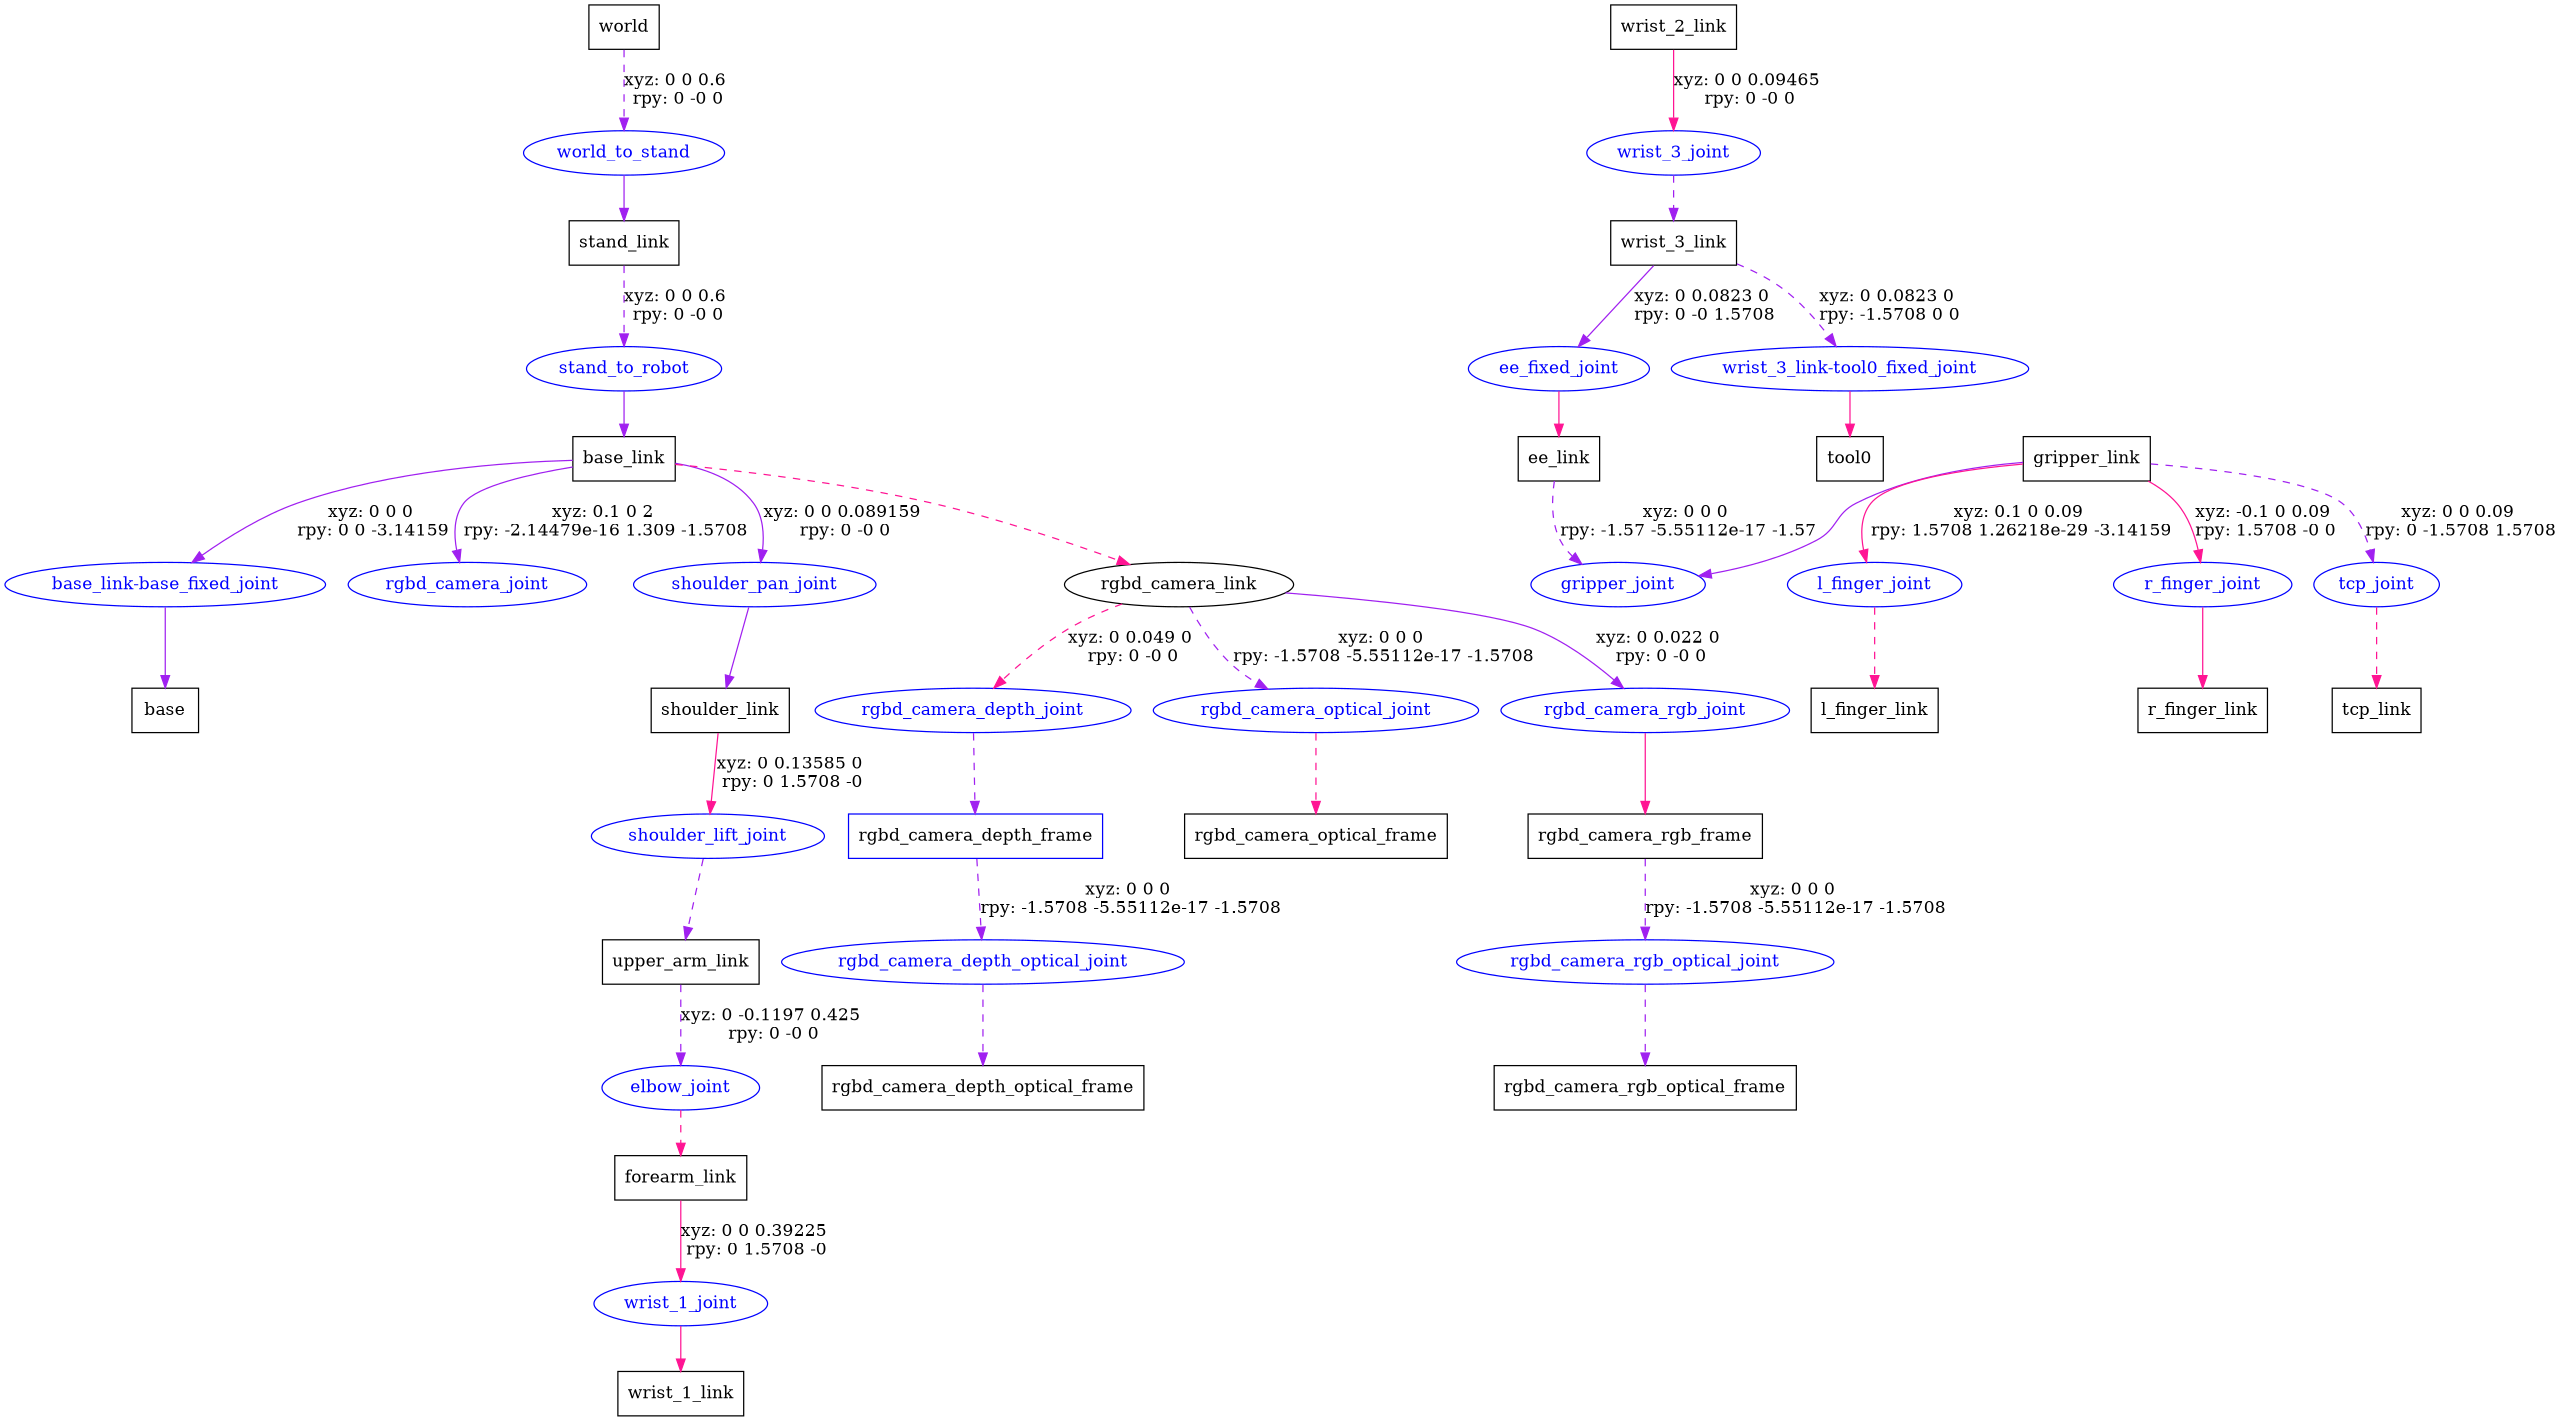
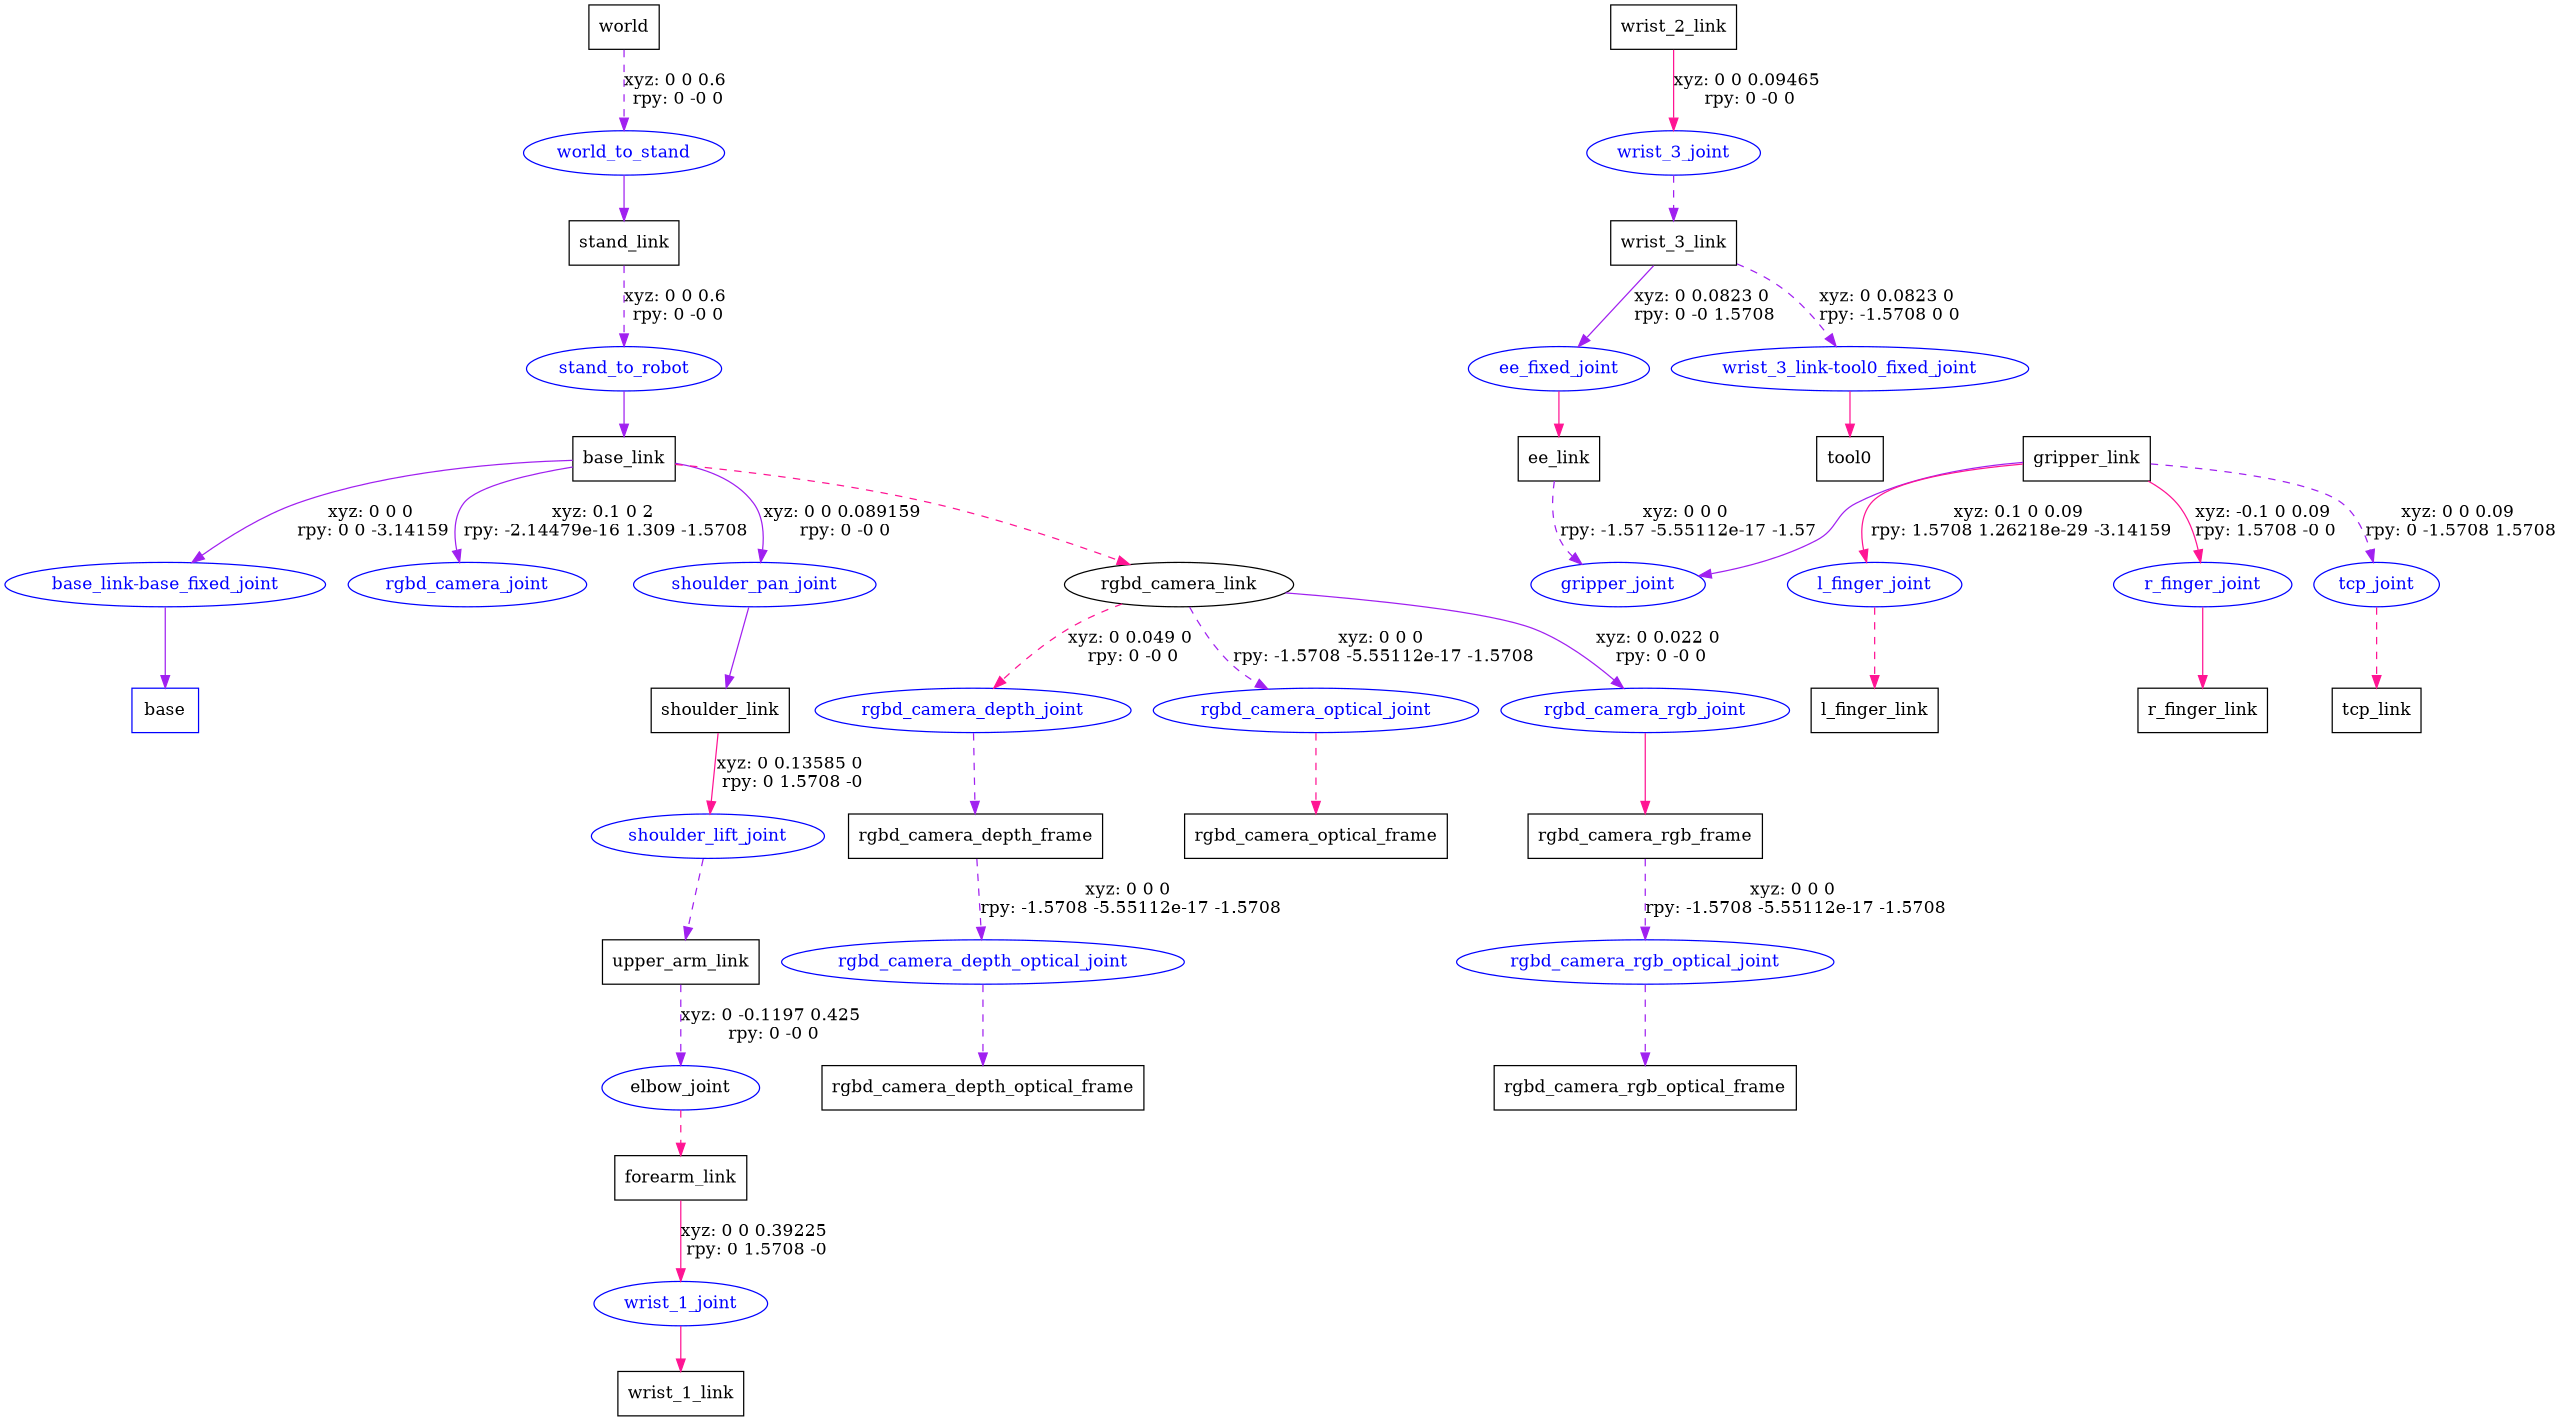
node "base": color black -> blue
node "rgbd_camera_depth_frame": color blue -> black
node "elbow_joint": fontcolor blue -> black
